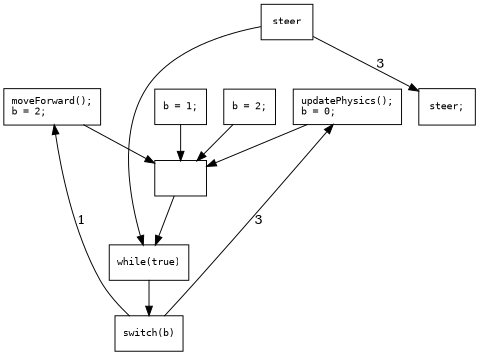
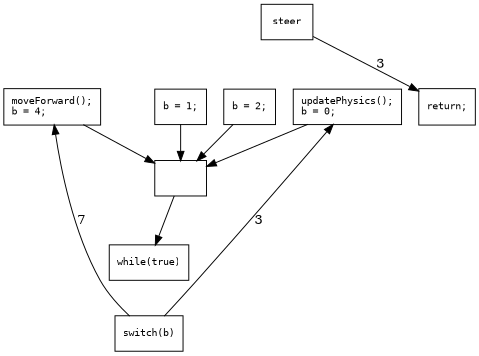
edge "steer" -> "while(true)": removed
node "steer;": label "steer;" -> "return;"
node "moveForward();": text "b = 2;" -> "b = 4;"
edge "switch(b)" -> "moveForward();": label "1" -> "7"
edge "while(true)" -> "switch(b)": removed
